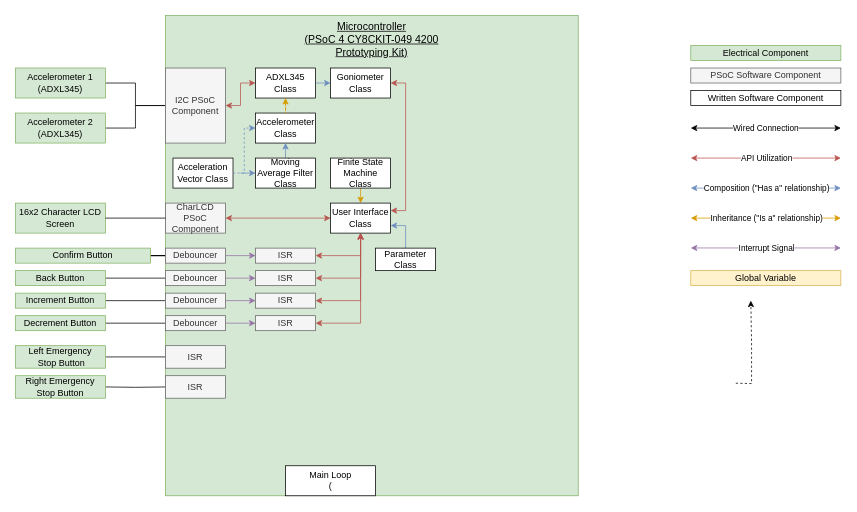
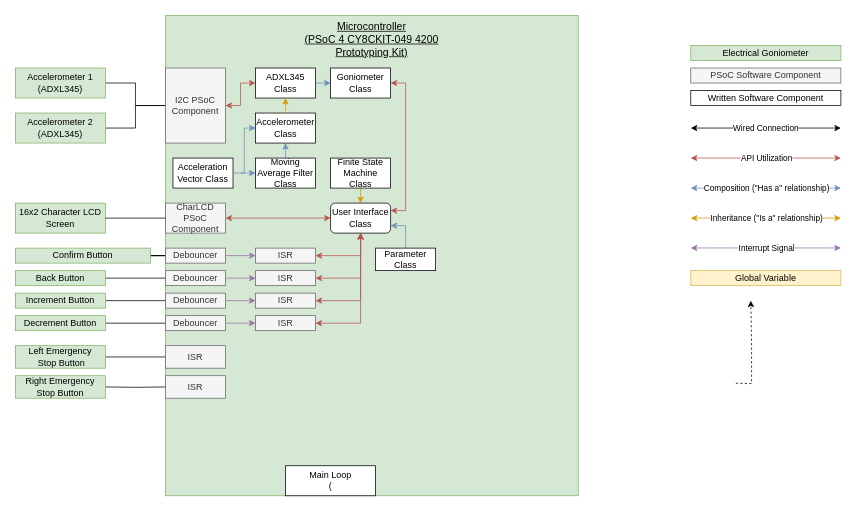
node "Electrical Component": label "Electrical Component" -> "Electrical Goniometer"
edge "Acceleration Vector Class" -> "Accelerometer Class": style dashed -> solid
node "User Interface Class": shape rectangle -> rounded rectangle
